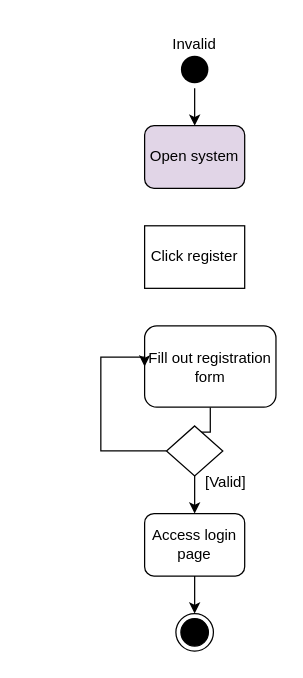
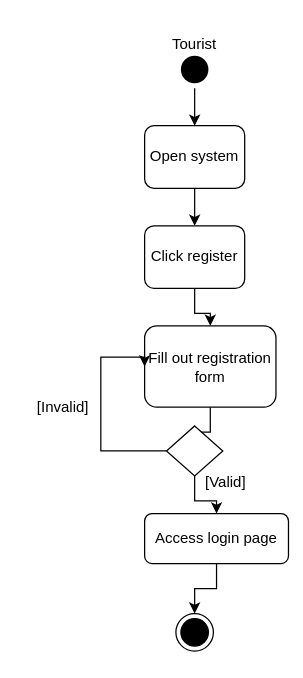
node "Invalid": label "Invalid" -> "Tourist"
node "Open system": fillcolor #e1d5e7 -> #ffffff
edge "Open system" -> "Click register": added
node "Click register": shape rectangle -> rounded rectangle
edge "Click register" -> "Fill out registration form": added
node "[Invalid]": added
node "Access login page": size 100x63 -> 144x50
